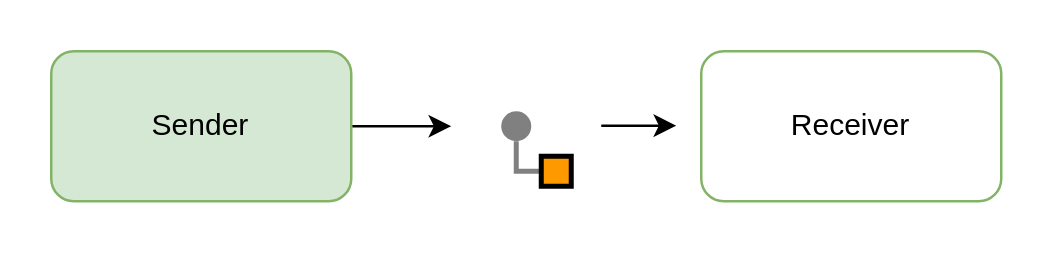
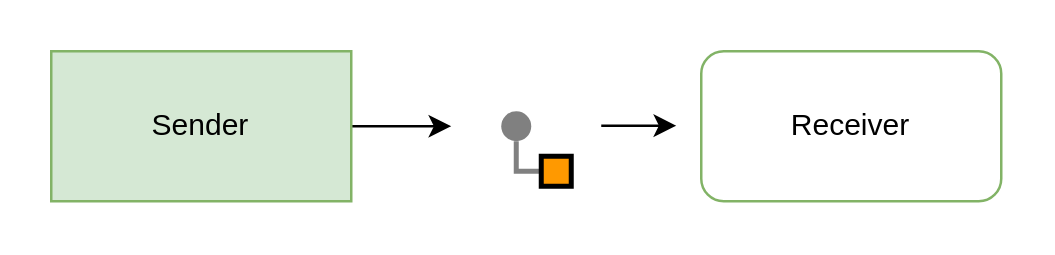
node "Sender": shape rounded rectangle -> rectangle
